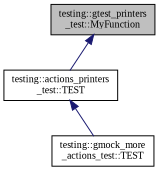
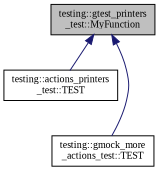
edge "testing::gmock_more _actions_test::TEST" -> "testing::actions_printers _test::TEST": now "testing::gmock_more _actions_test::TEST" -> "testing::gtest_printers _test::MyFunction"
